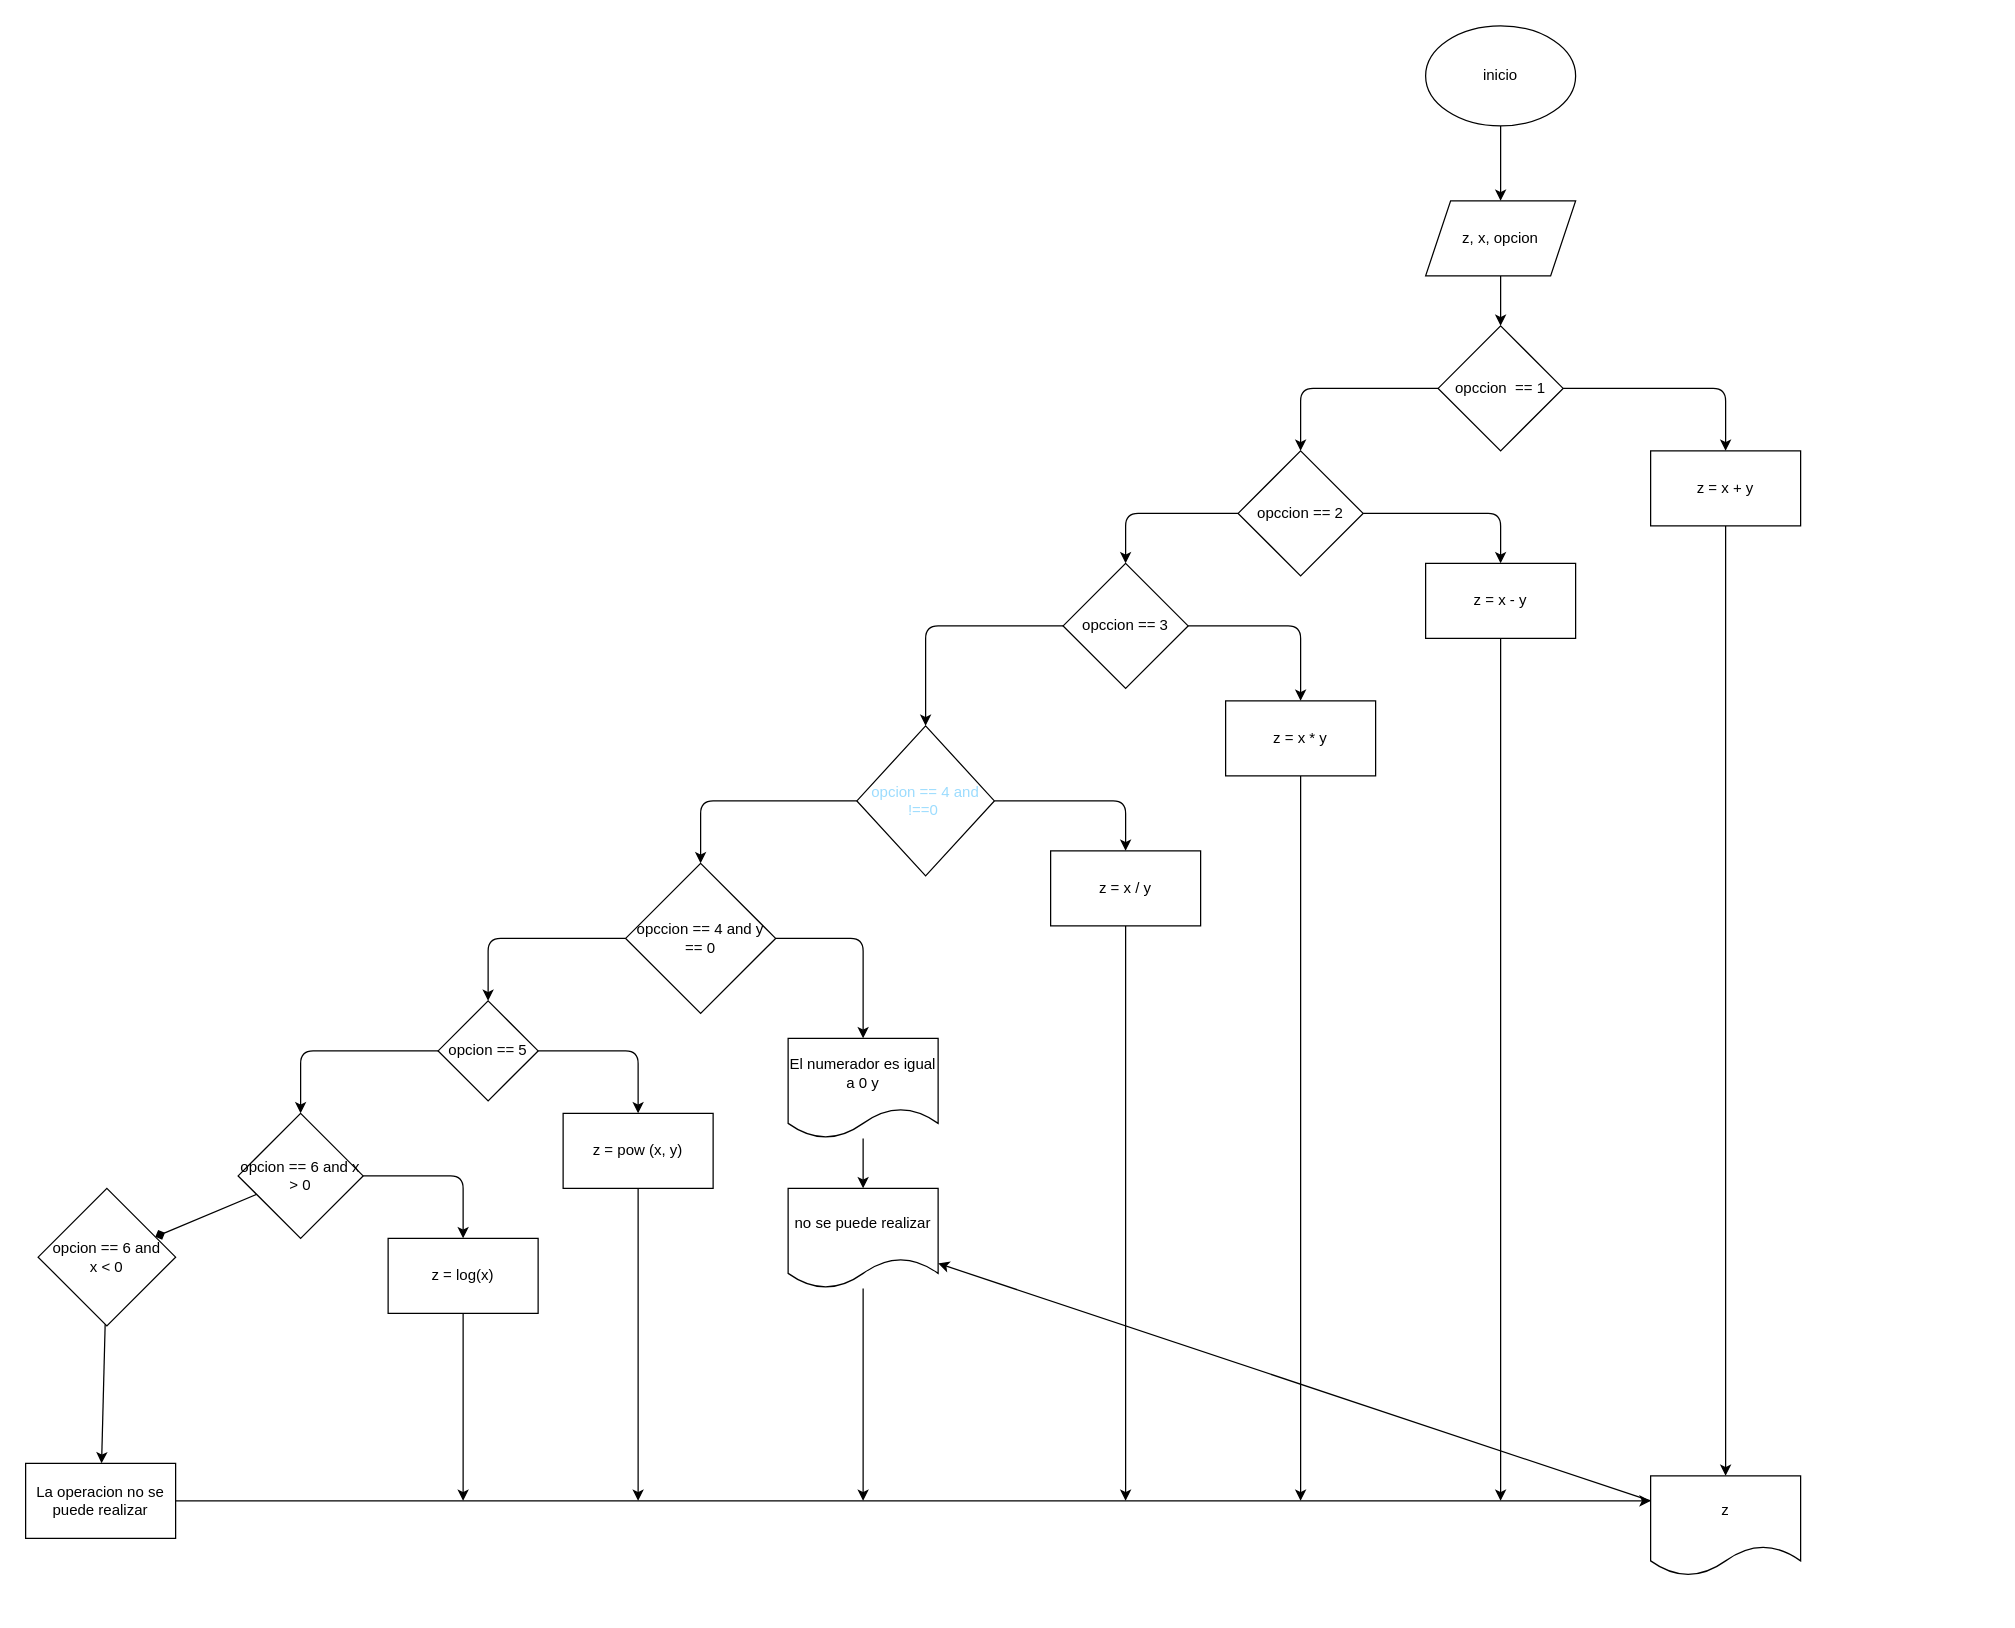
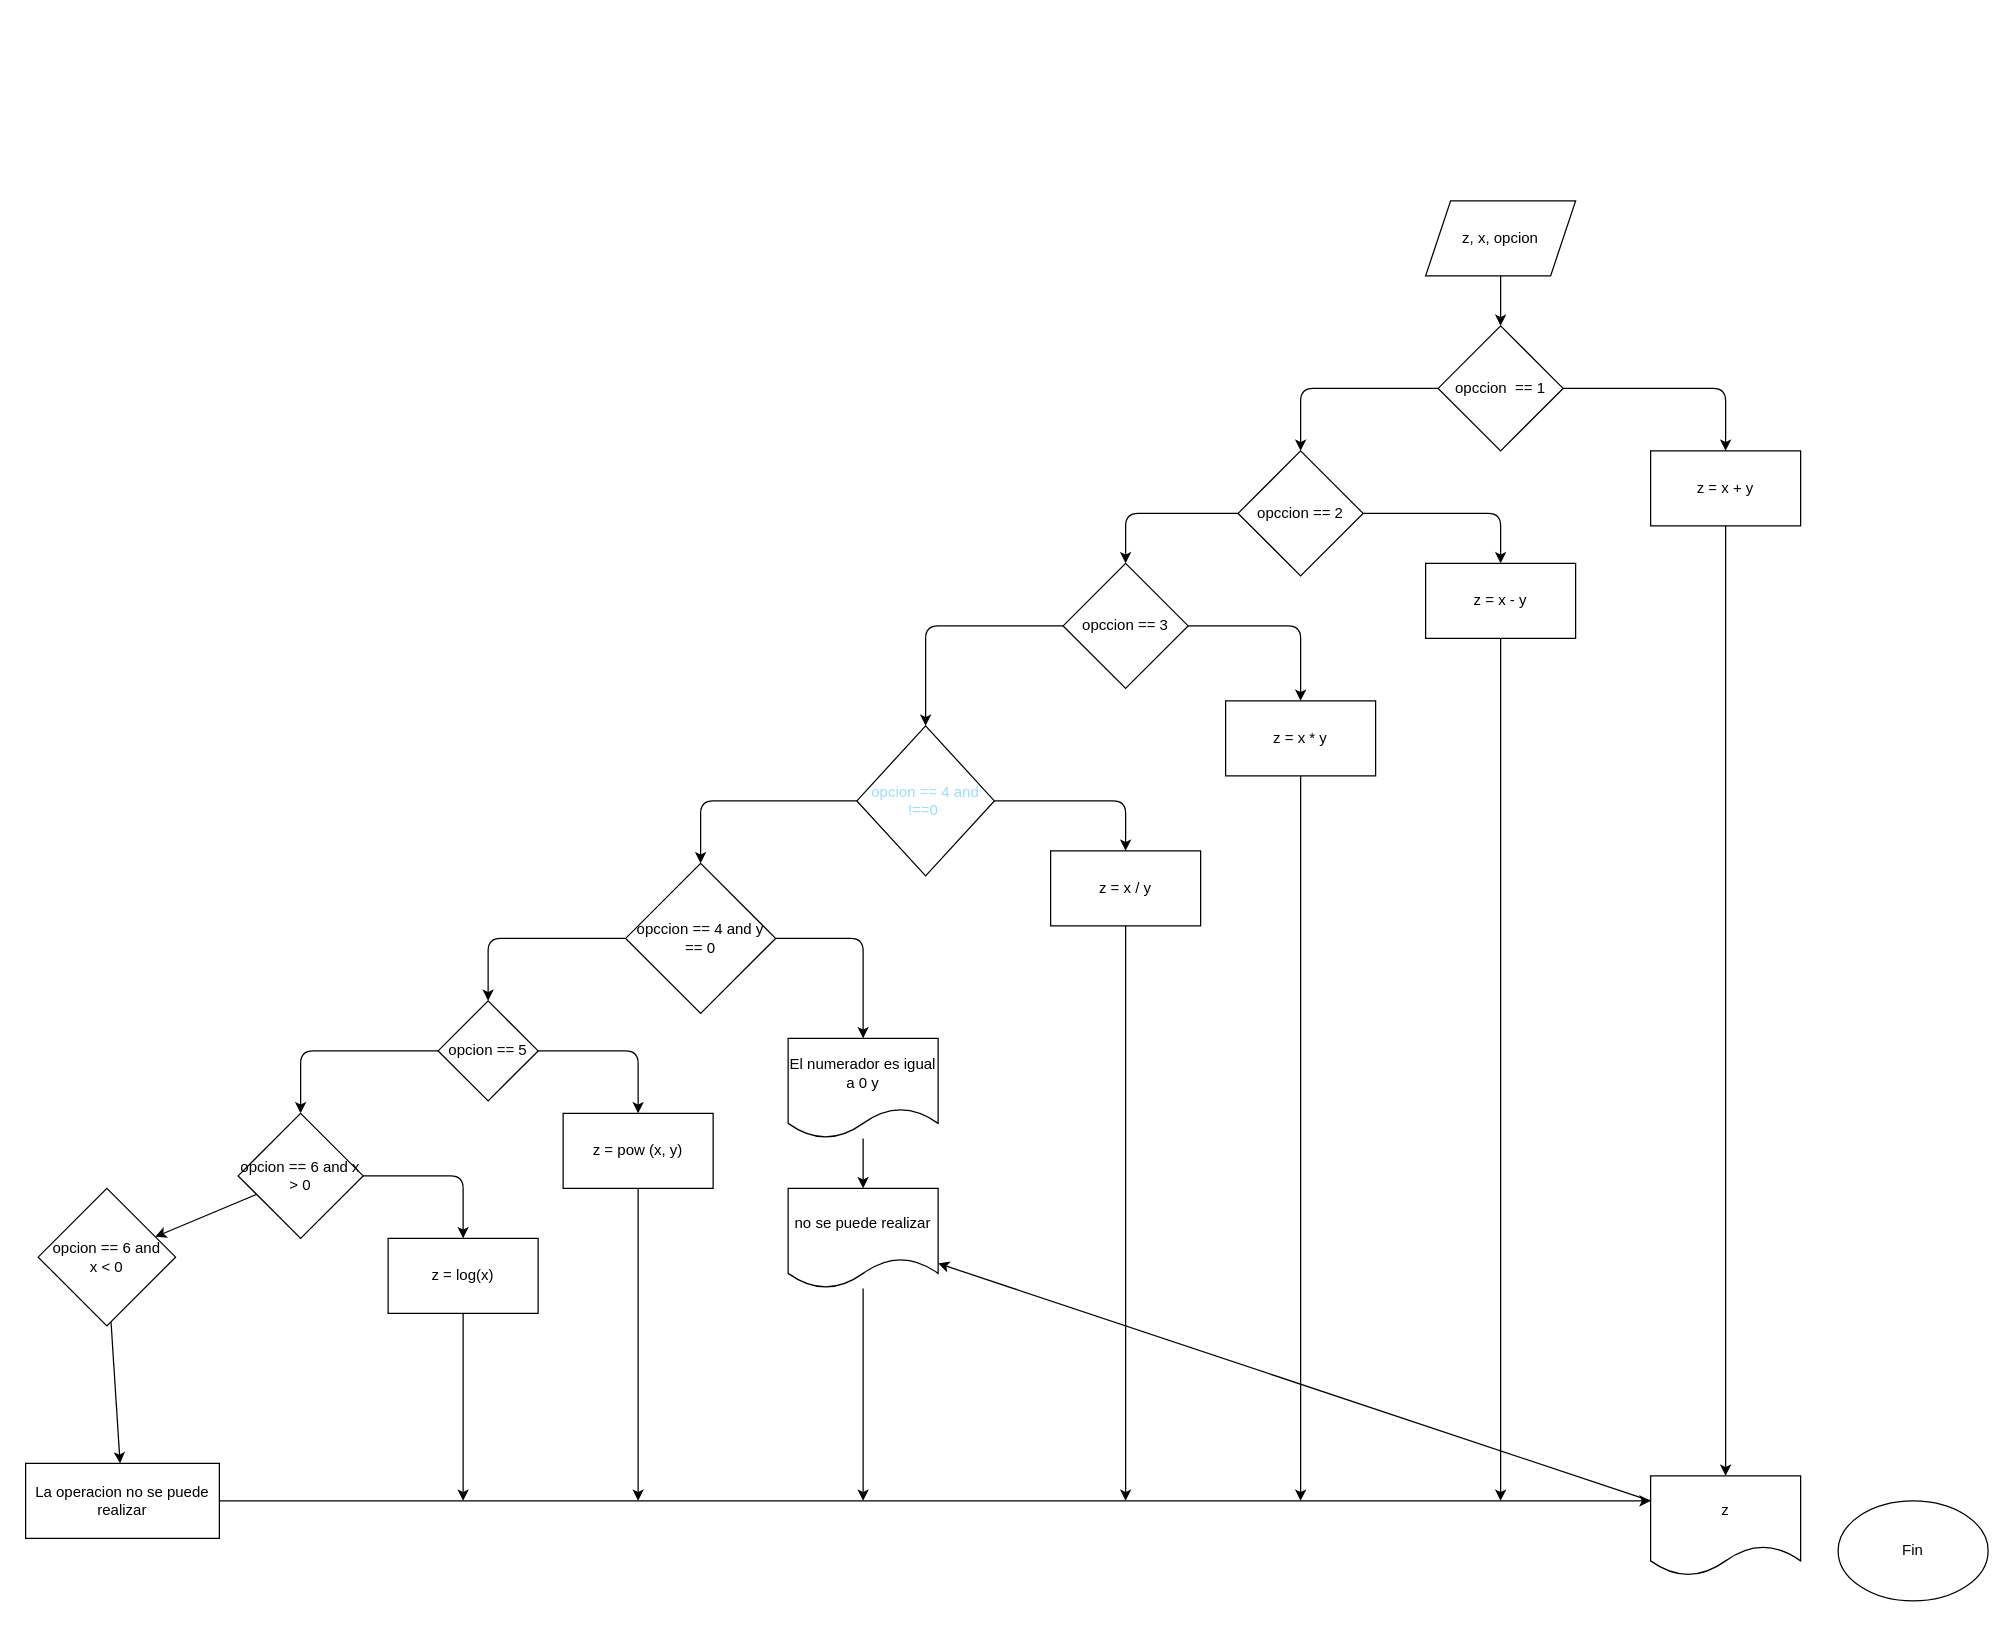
node "inicio": removed
edge "inicio" -> "z, x, opcion": removed
edge "opcion == 6 and x > 0" -> "opcion == 6 and x < 0": arrowhead diamond -> classic
node "La operacion no se puede realizar": size 150x75 -> 194x75
node "Fin": added
